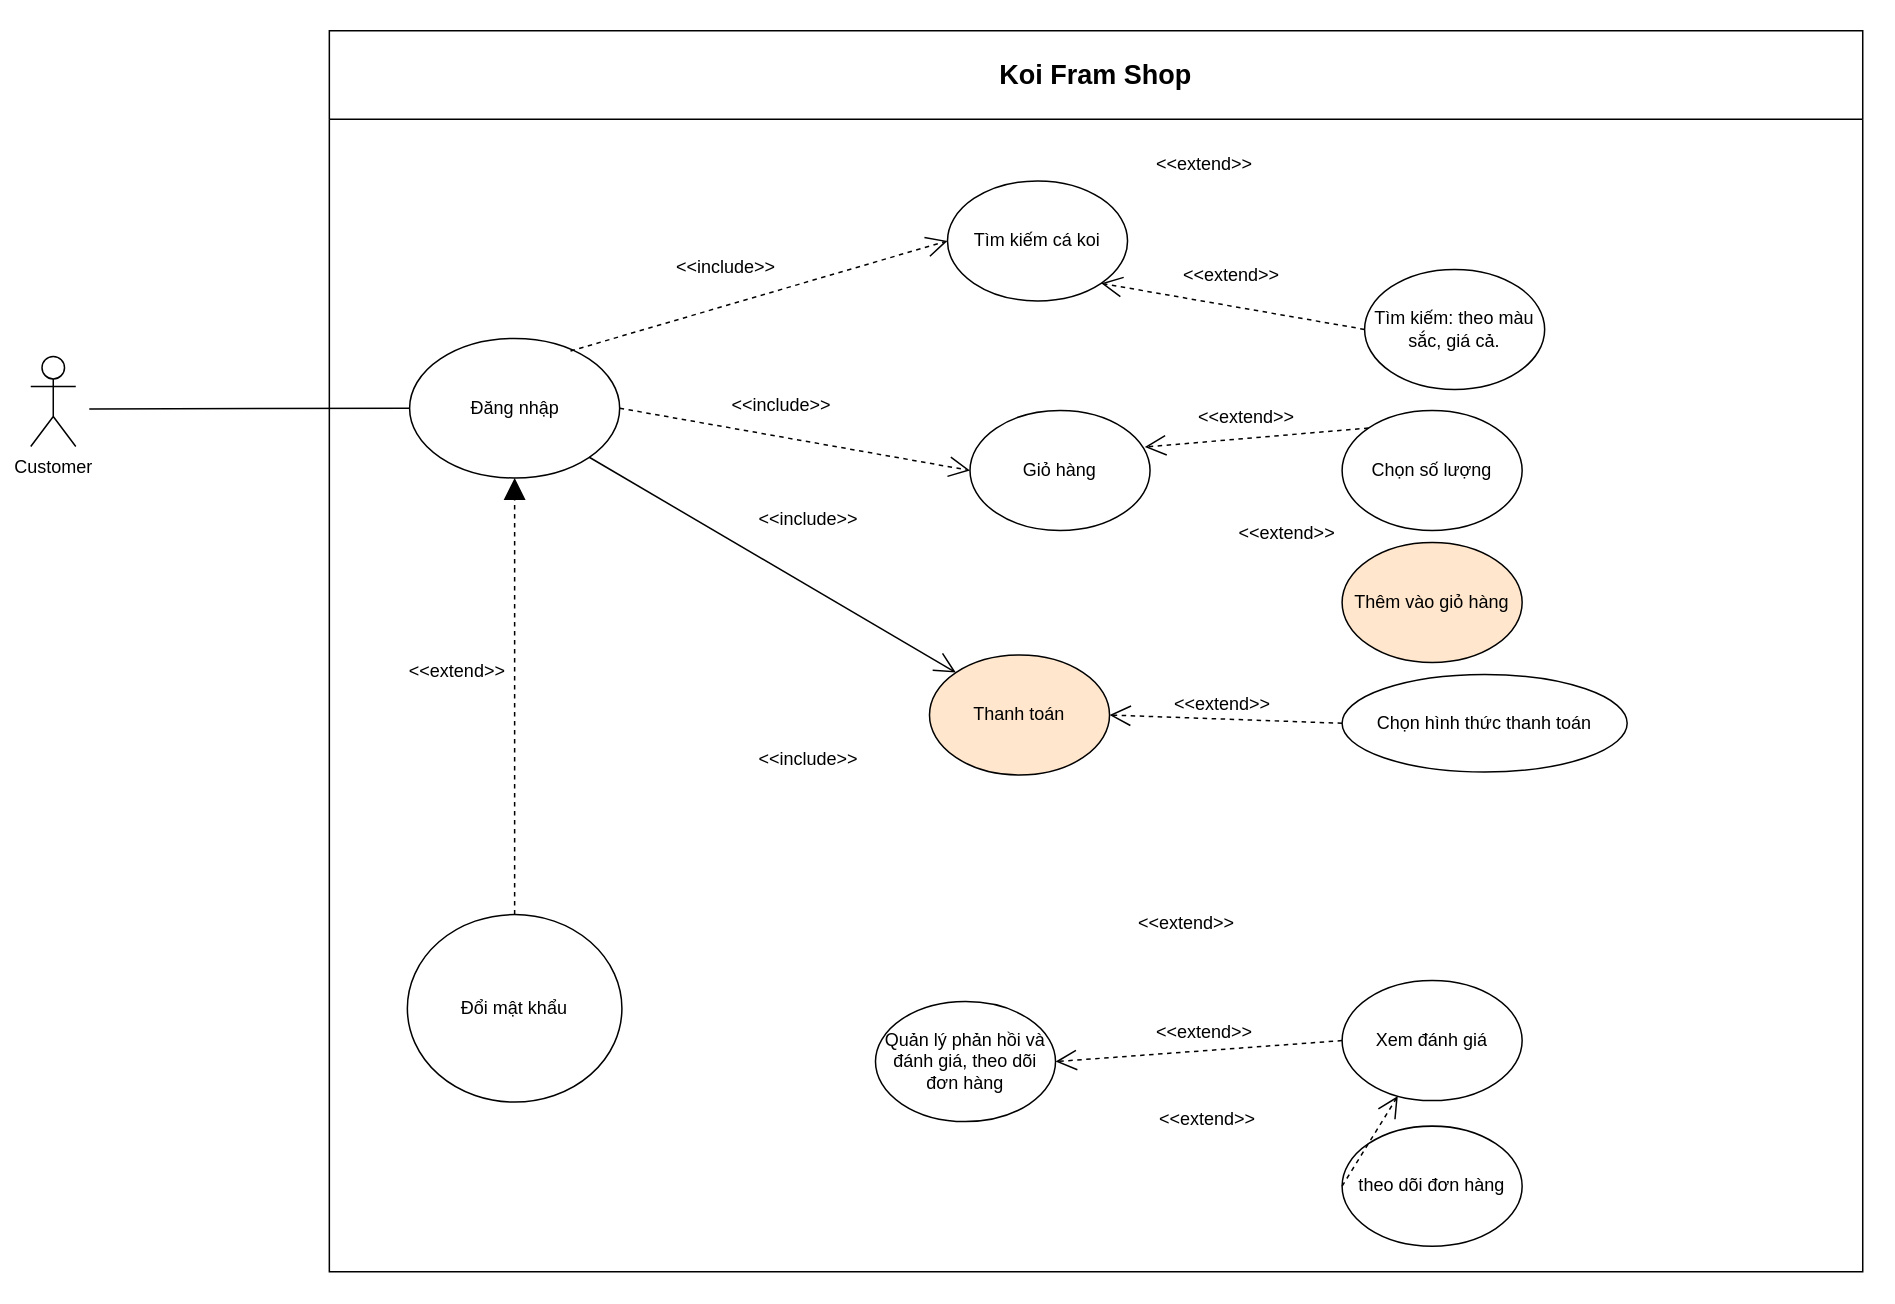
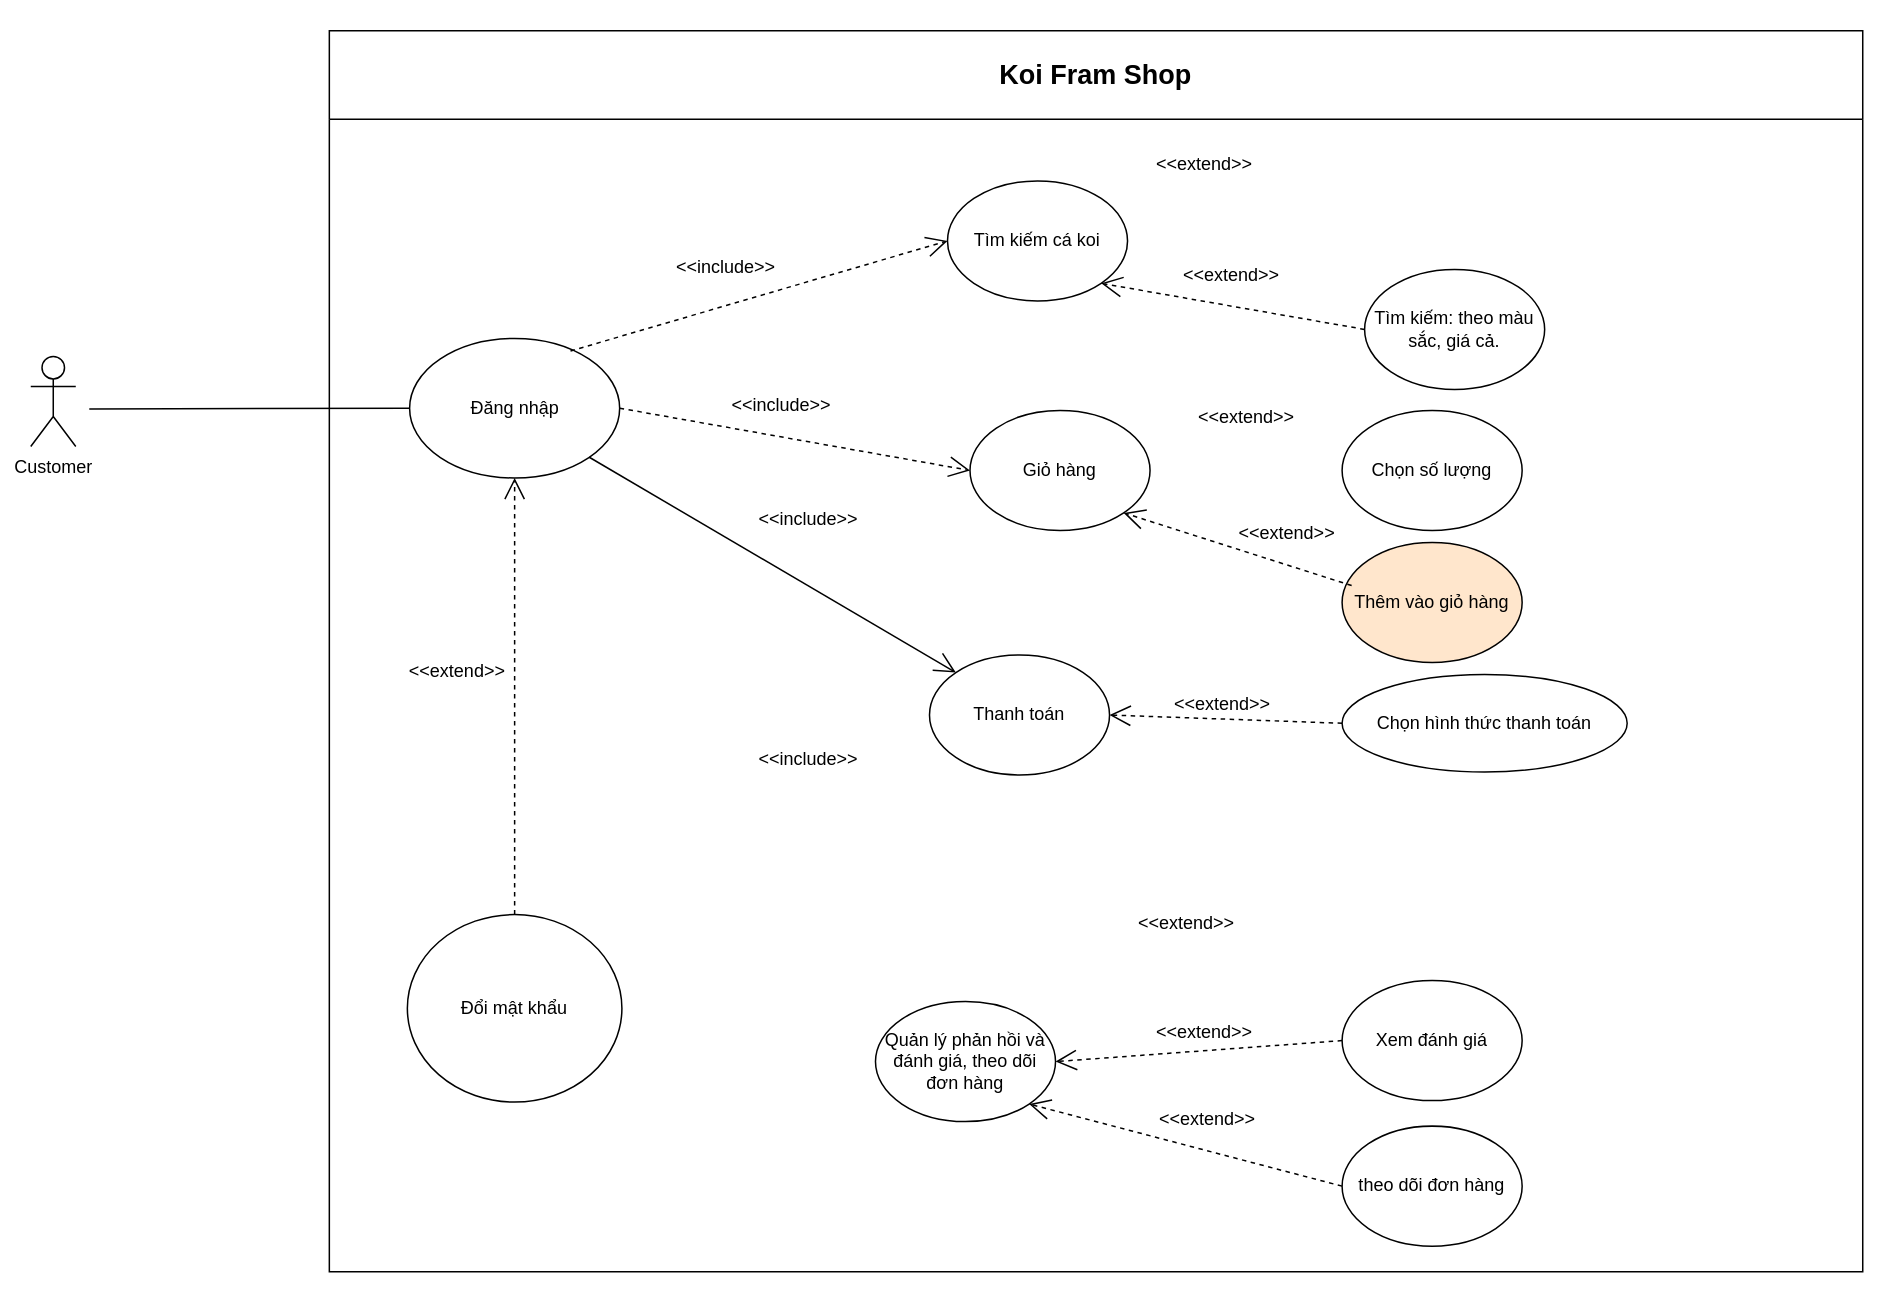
edge "Chọn số lượng" -> "Giỏ hàng": removed
edge "Đổi mật khẩu" -> "Đăng nhập": arrowhead block -> open
edge "Thêm vào giỏ hàng" -> "Giỏ hàng": added
node "Thanh toán": fillcolor #ffe6cc -> #ffffff
edge "theo dõi đơn hàng" -> "Xem đánh giá": now "theo dõi đơn hàng" -> "Quản lý phản hồi và đánh giá, theo dõi đơn hàng"
